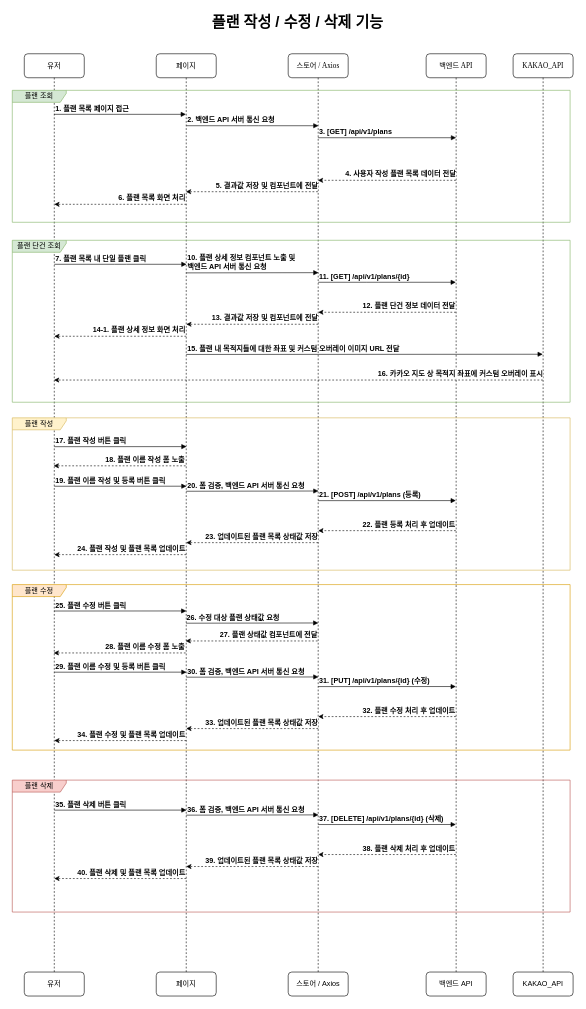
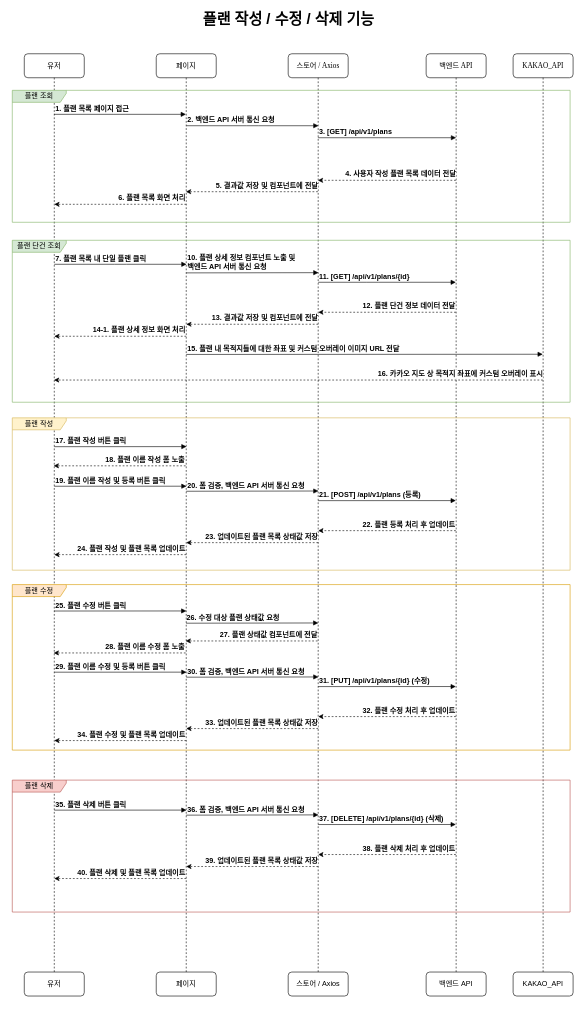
node "플랜 작성 / 수정 / 삭제 기능": moved (298, 21) -> (289, 18)
